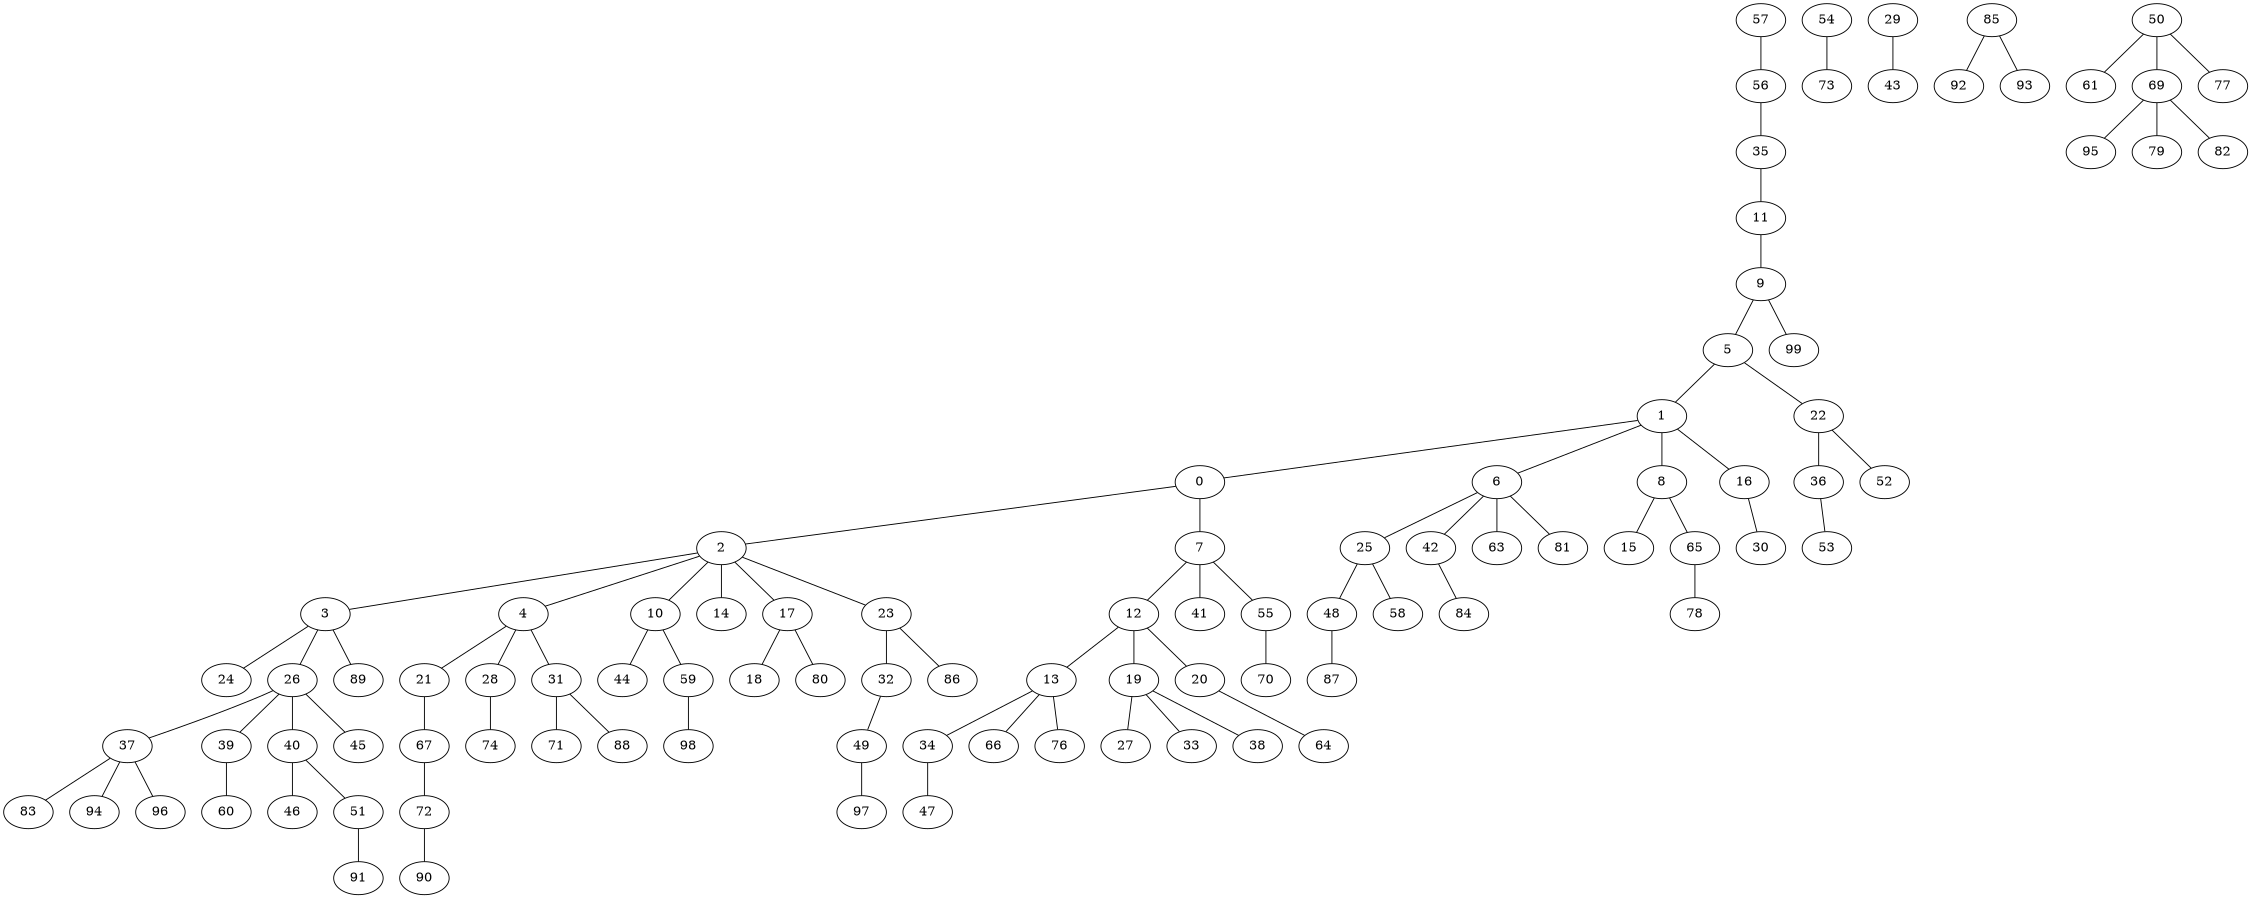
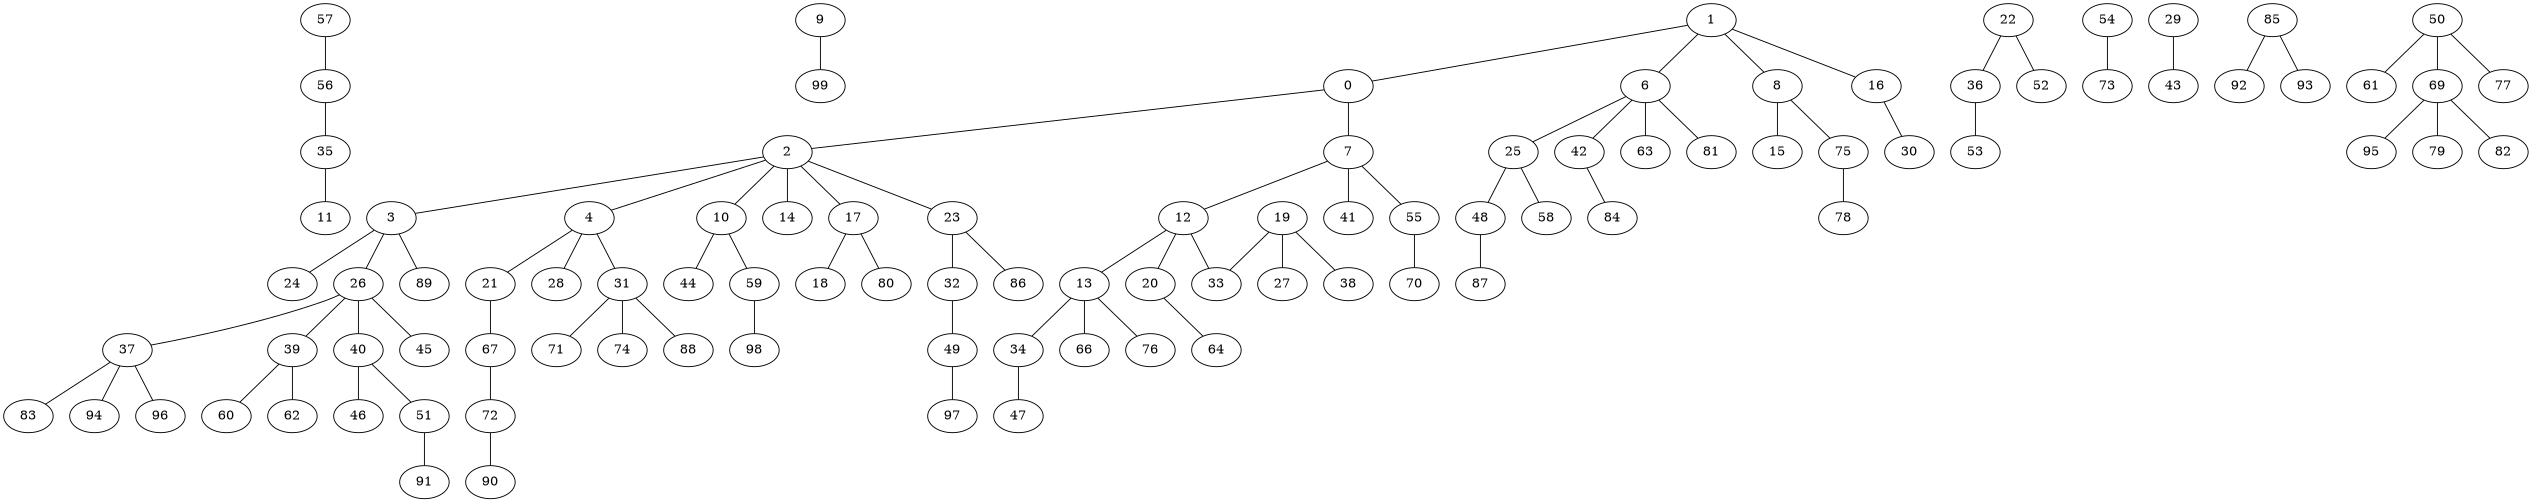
edge "11" -- "9": removed
node "5": removed
node "62": added
node "65": label "65" -> "75"
edge "12" -- "19": now "12" -- "33"
edge "28" -- "74": now "31" -- "74"
